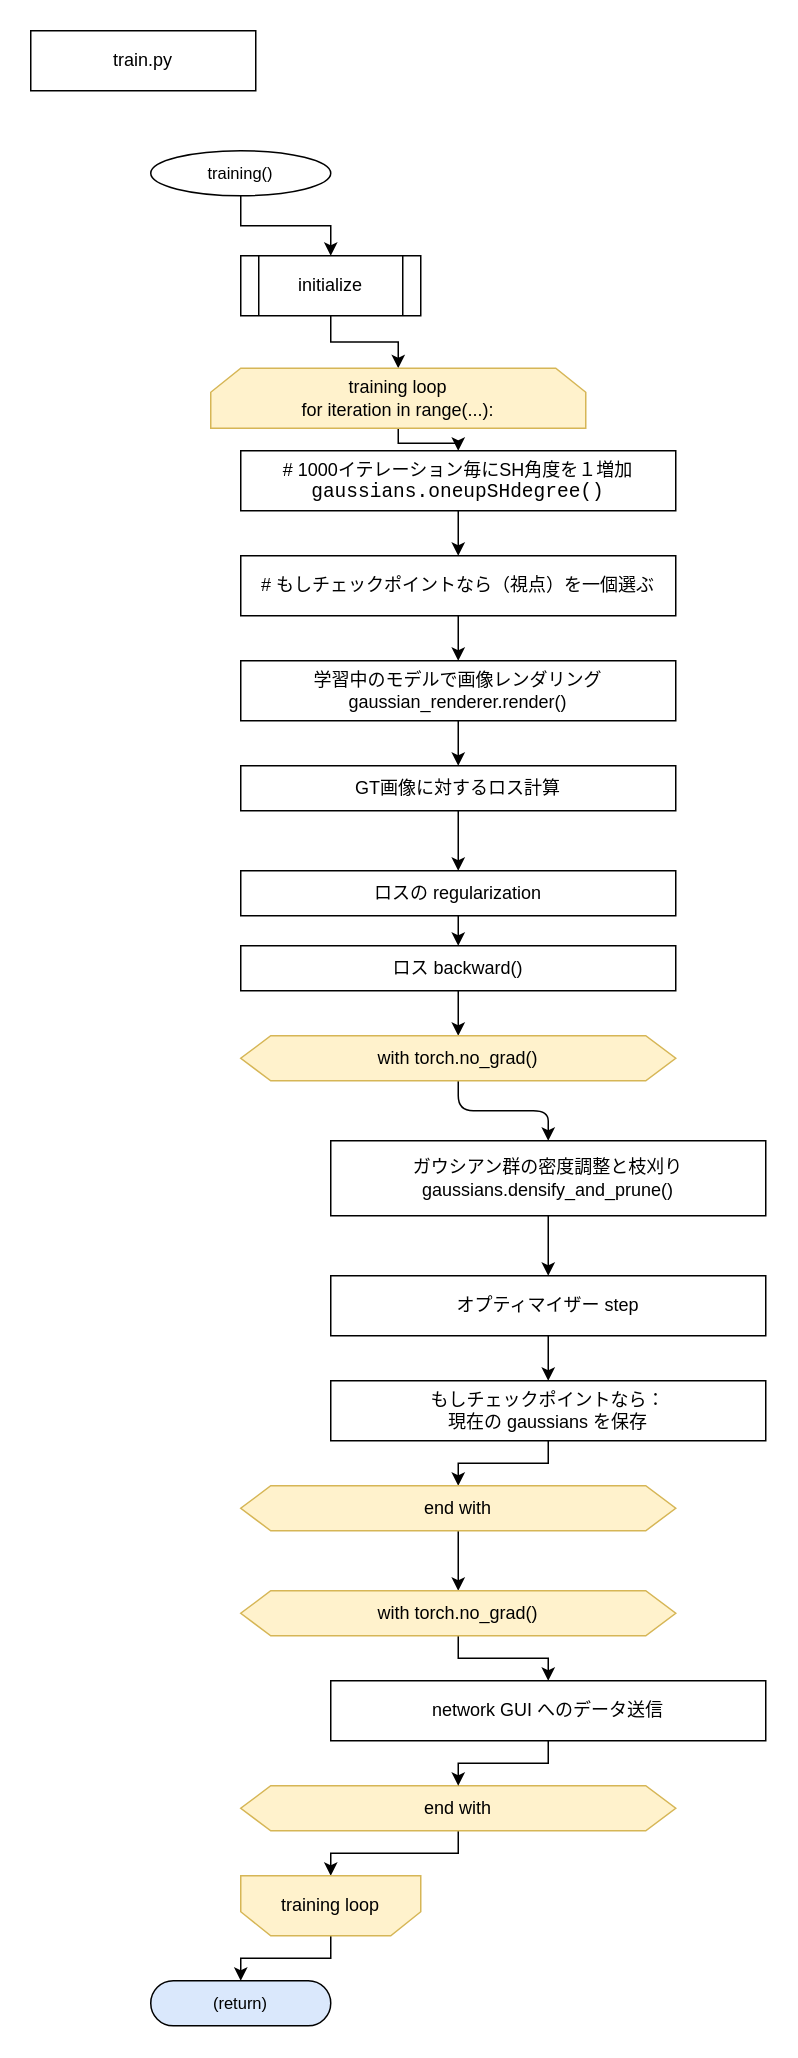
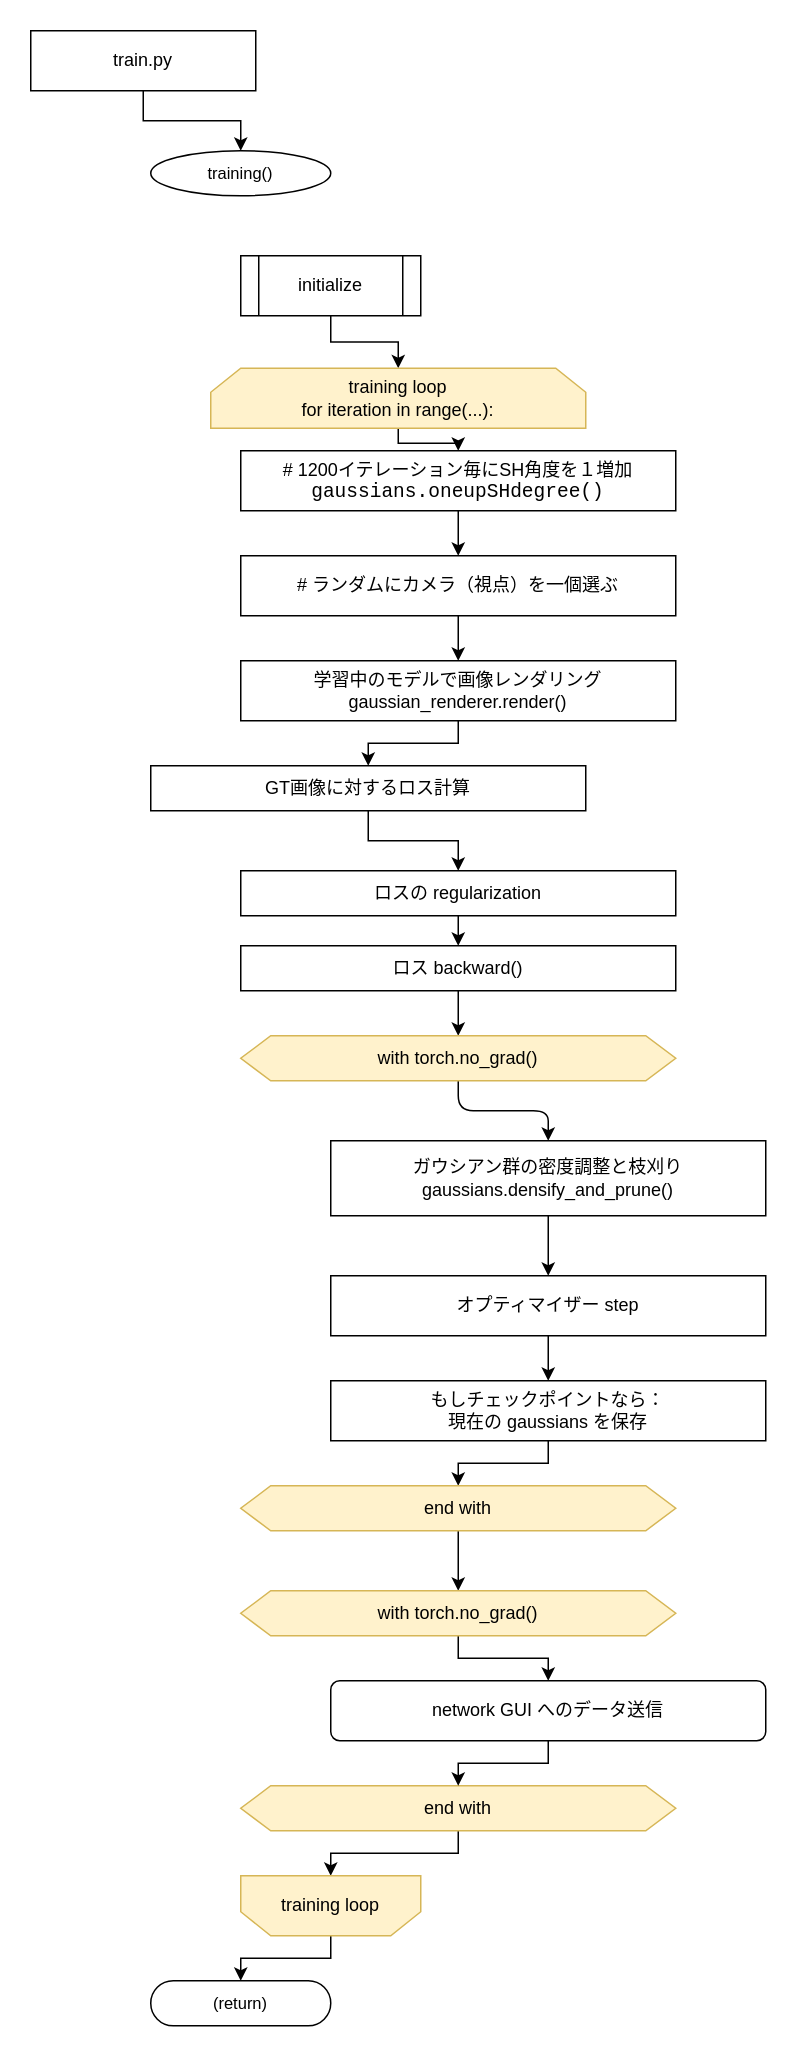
edge "train.py" -> "training()": added
edge "training()" -> "initialize": removed
node "# 1000イテレーション毎にSH角度を１増加 gaussians.oneupSHdegree()": label "# 1000イテレーション毎にSH角度を１増加 gaussians.oneupSHdegree()" -> "# 1200イテレーション毎にSH角度を１増加 gaussians.oneupSHdegree()"
node "# もしチェックポイントなら（視点）を一個選ぶ": label "# もしチェックポイントなら（視点）を一個選ぶ" -> "# ランダムにカメラ（視点）を一個選ぶ"
node "GT画像に対するロス計算": moved (458, 788) -> (368, 788)
node "network GUI へのデータ送信": shape rectangle -> rounded rectangle
node "(return)": fillcolor #dae8fc -> #ffffff
